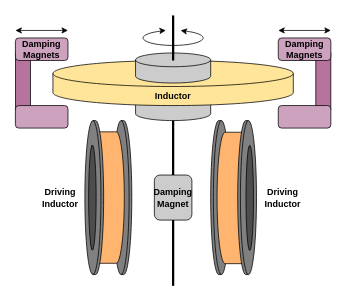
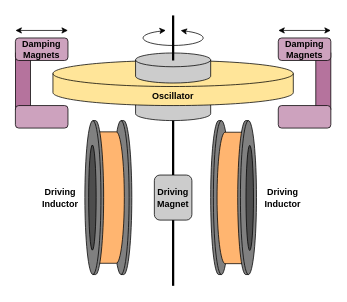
node "Inductor": label "Inductor" -> "Oscillator"
node "Damping Magnet": label "Damping Magnet" -> "Driving Magnet"
